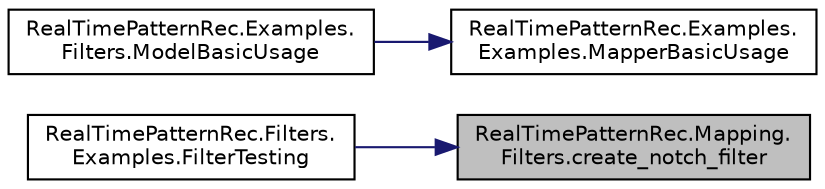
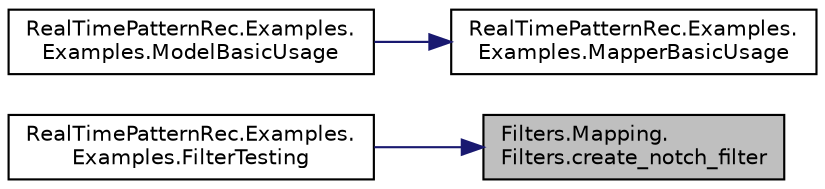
node "RealTimePatternRec.Examples. Filters.ModelBasicUsage": label "RealTimePatternRec.Examples. Filters.ModelBasicUsage" -> "RealTimePatternRec.Examples. Examples.ModelBasicUsage"
node "RealTimePatternRec.Filters. Examples.FilterTesting": label "RealTimePatternRec.Filters. Examples.FilterTesting" -> "RealTimePatternRec.Examples. Examples.FilterTesting"
node "RealTimePatternRec.Mapping. Filters.create_notch_filter": label "RealTimePatternRec.Mapping. Filters.create_notch_filter" -> "Filters.Mapping. Filters.create_notch_filter"
